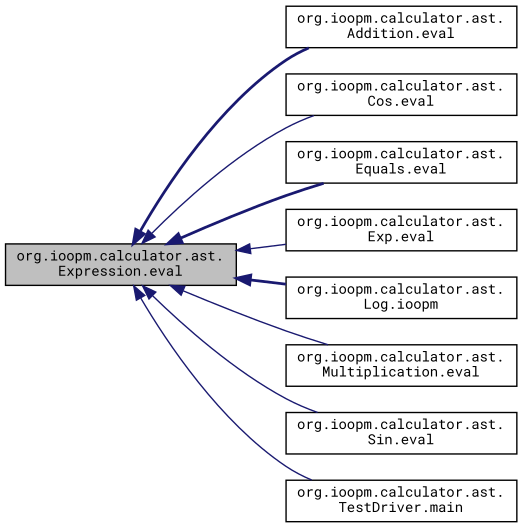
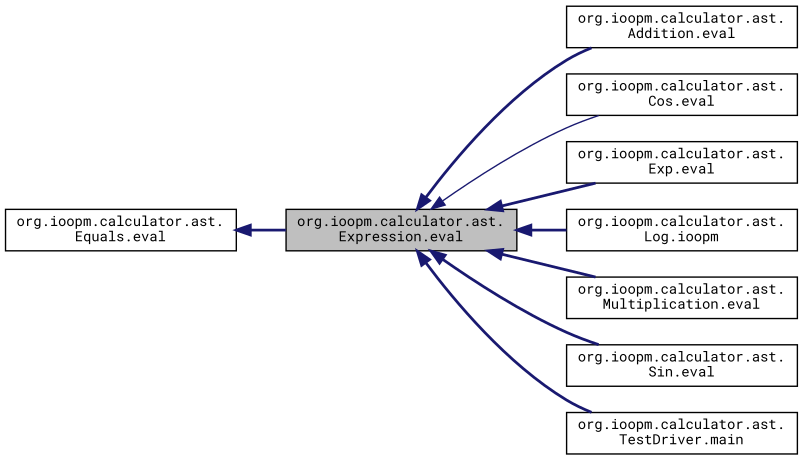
edge "org.ioopm.calculator.ast. Equals.eval" -> "org.ioopm.calculator.ast. Expression.eval": reversed
edge "org.ioopm.calculator.ast. Exp.eval" -> "org.ioopm.calculator.ast. Expression.eval": style solid -> bold
edge "org.ioopm.calculator.ast. Multiplication.eval" -> "org.ioopm.calculator.ast. Expression.eval": style solid -> bold
edge "org.ioopm.calculator.ast. Sin.eval" -> "org.ioopm.calculator.ast. Expression.eval": style solid -> bold
edge "org.ioopm.calculator.ast. TestDriver.main" -> "org.ioopm.calculator.ast. Expression.eval": style solid -> bold
